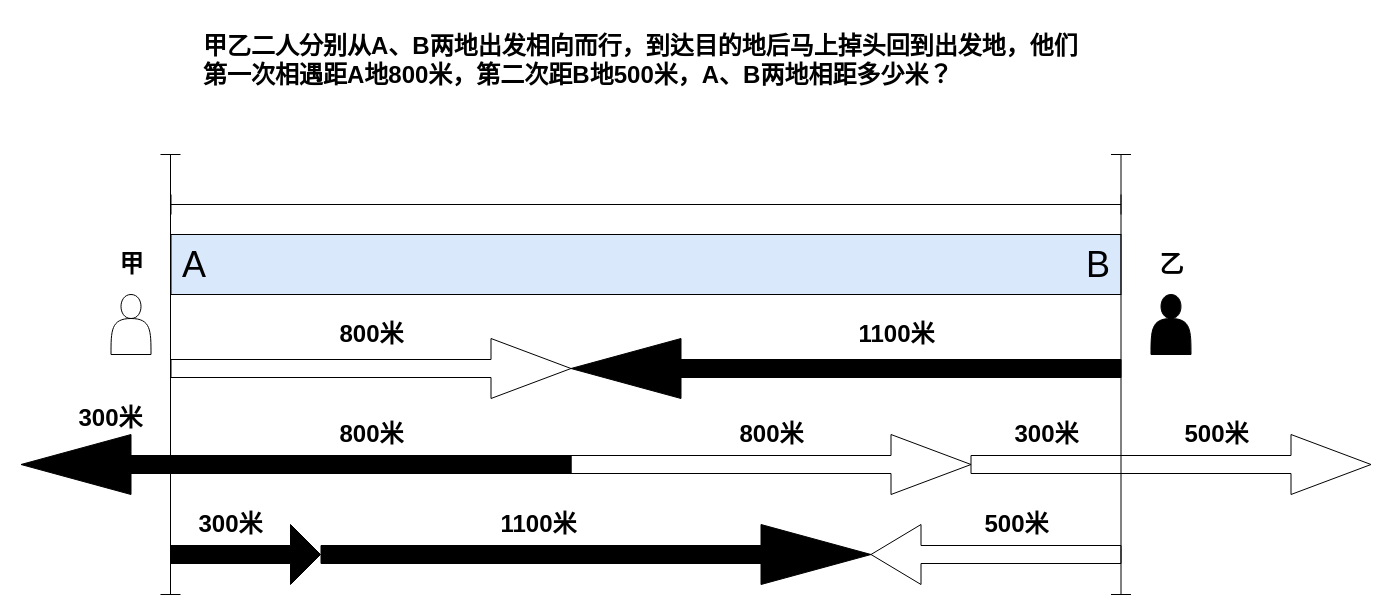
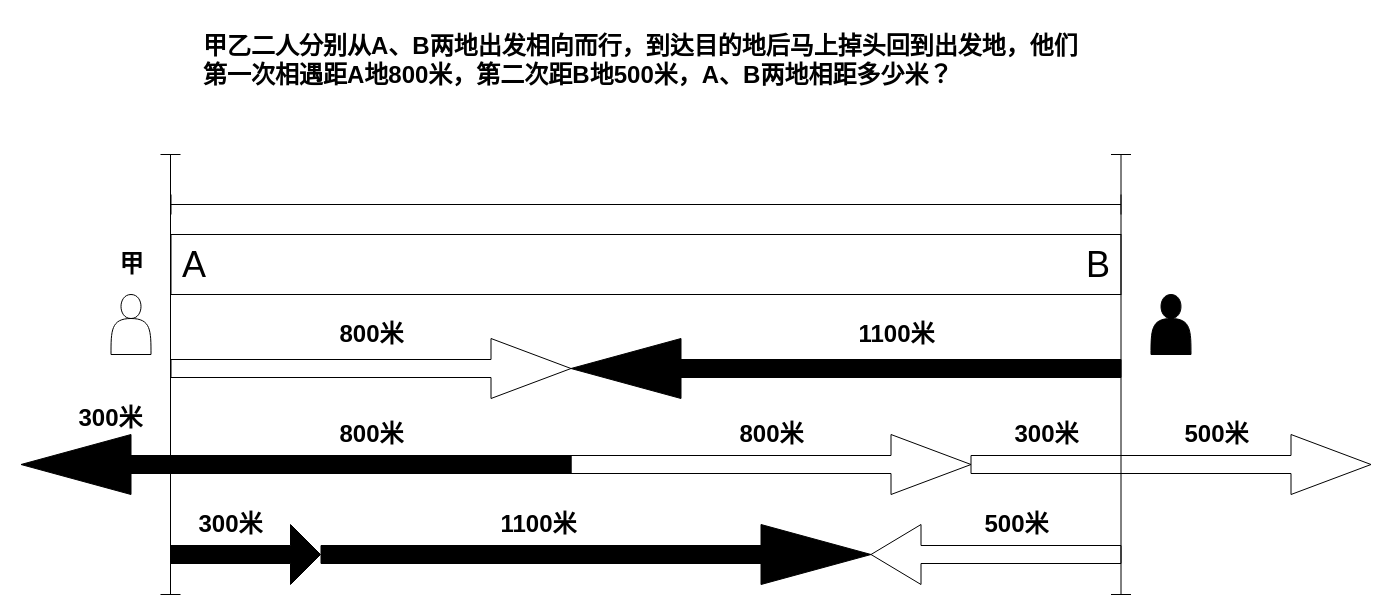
node "A B": fillcolor #dae8fc -> #ffffff
node "乙": removed
